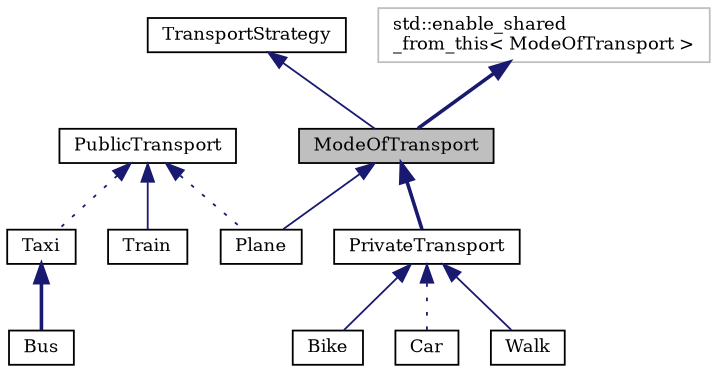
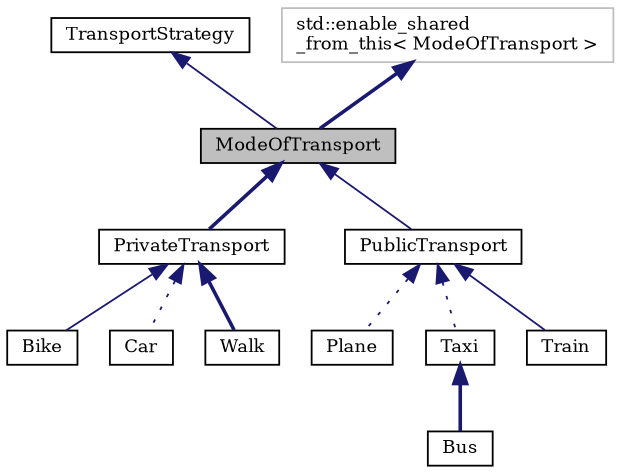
edge "Plane" -> "ModeOfTransport": now "PublicTransport" -> "ModeOfTransport"
edge "Walk" -> "PrivateTransport": style solid -> bold
